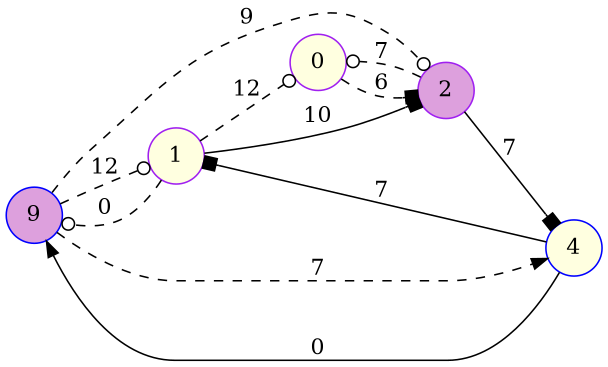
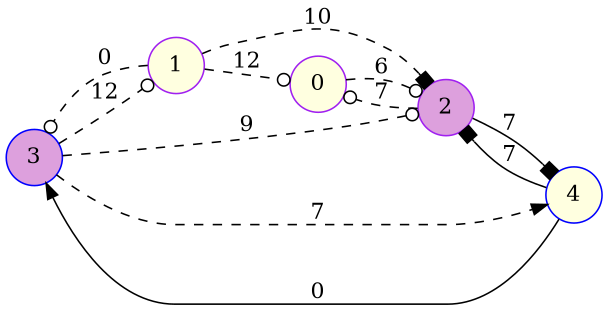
edge "0" -> "2": arrowhead box -> odot
edge "1" -> "2": style solid -> dashed
edge "4" -> "1": now "4" -> "2"
node "9": label "9" -> "3"
